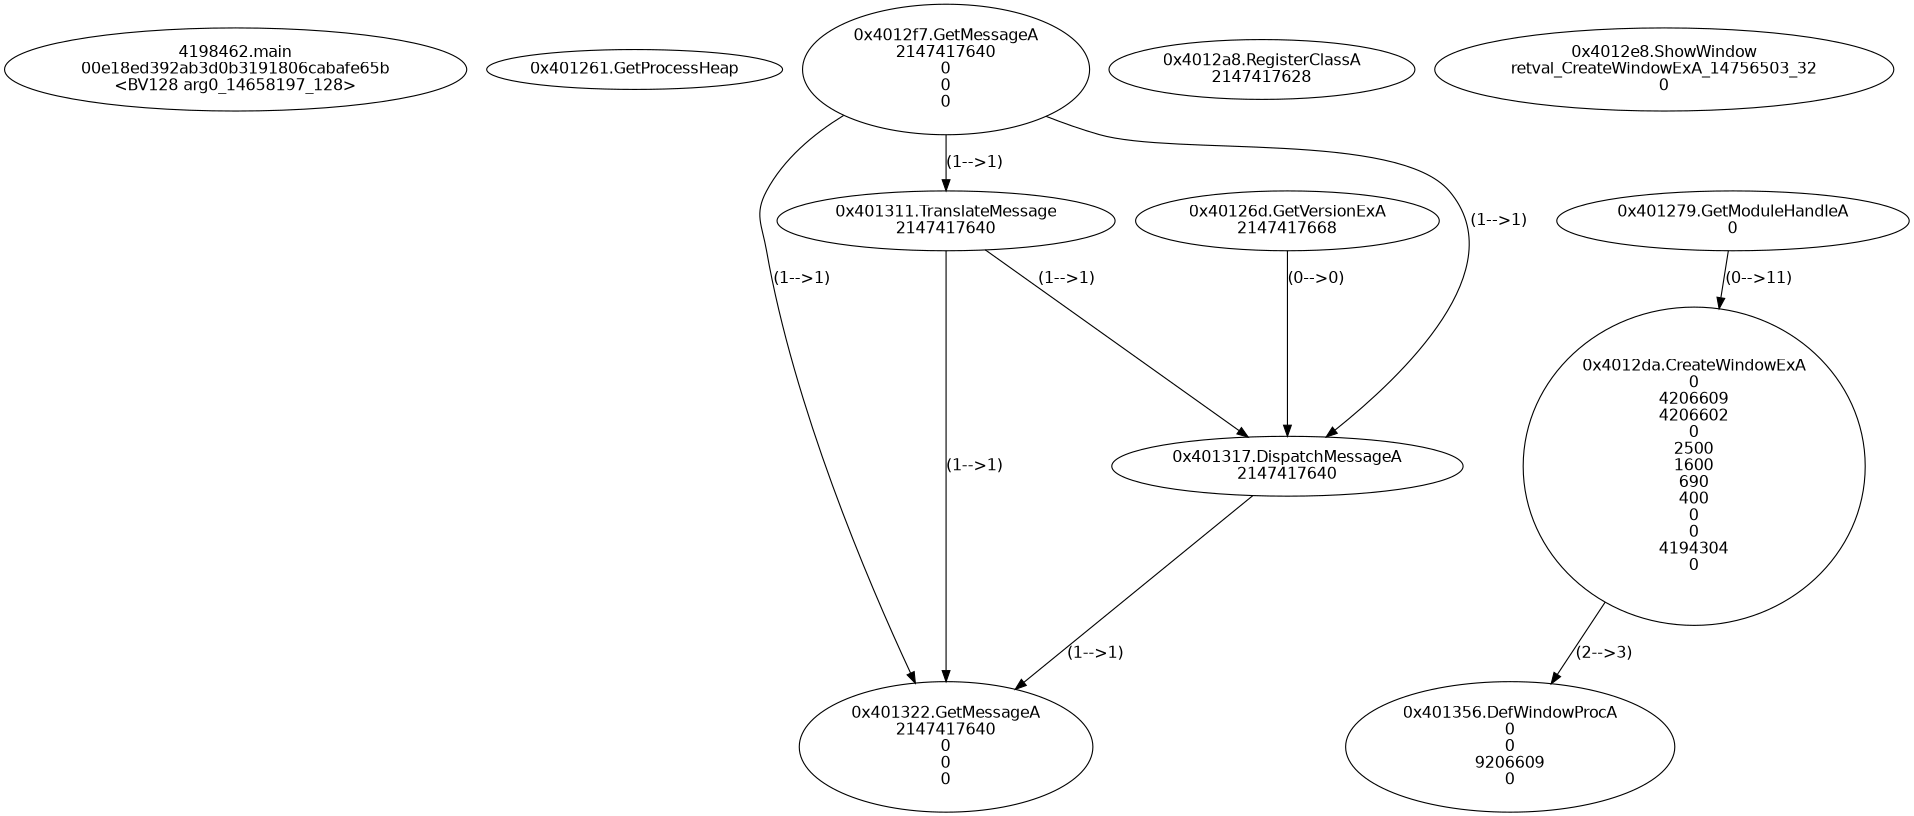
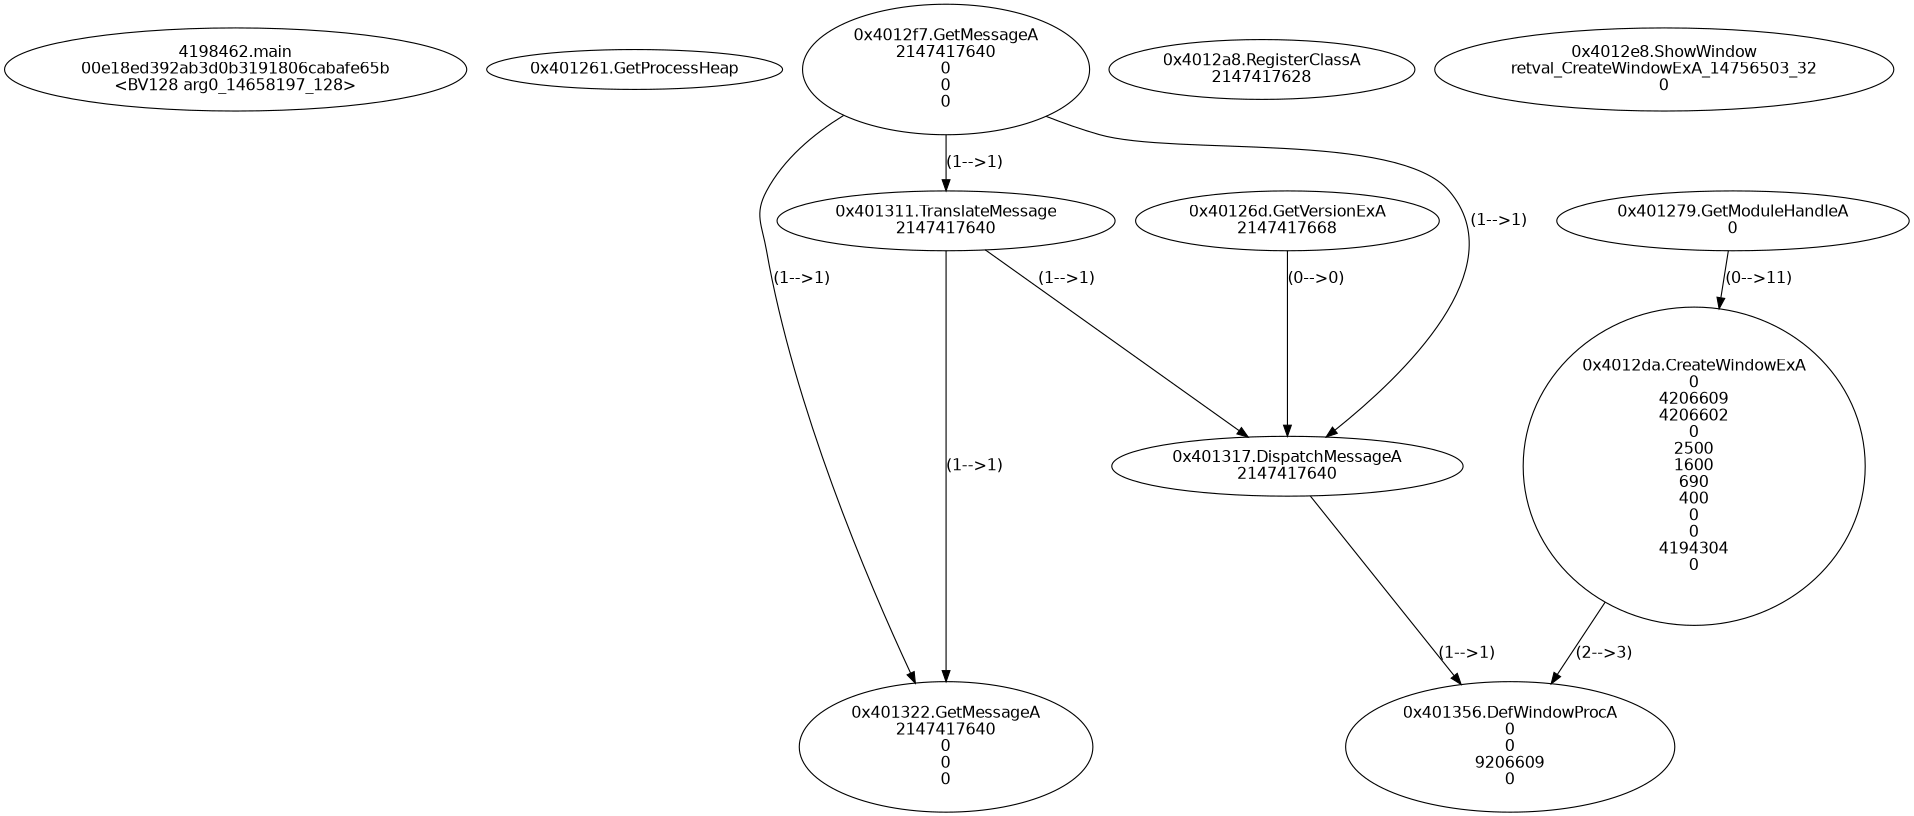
edge "0x401317.DispatchMessageA 2147417640" -> "0x401322.GetMessageA 2147417640 0 0 0": now "0x401317.DispatchMessageA 2147417640" -> "0x401356.DefWindowProcA 0 0 9206609 0"
